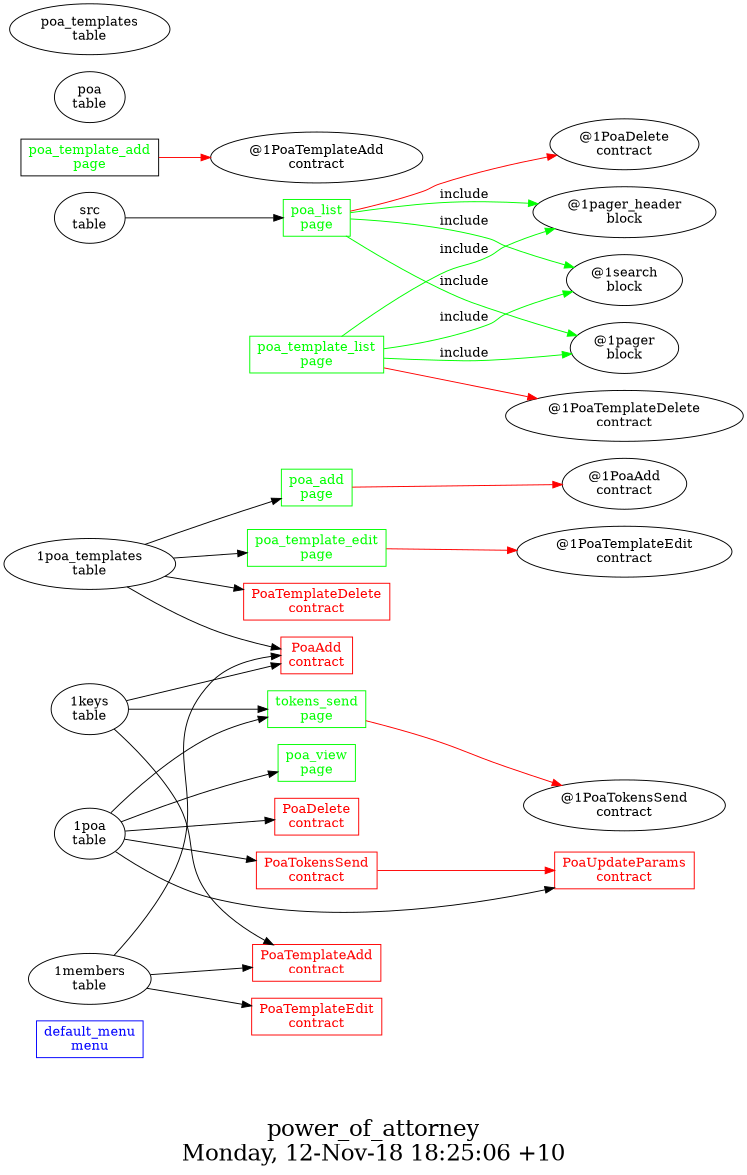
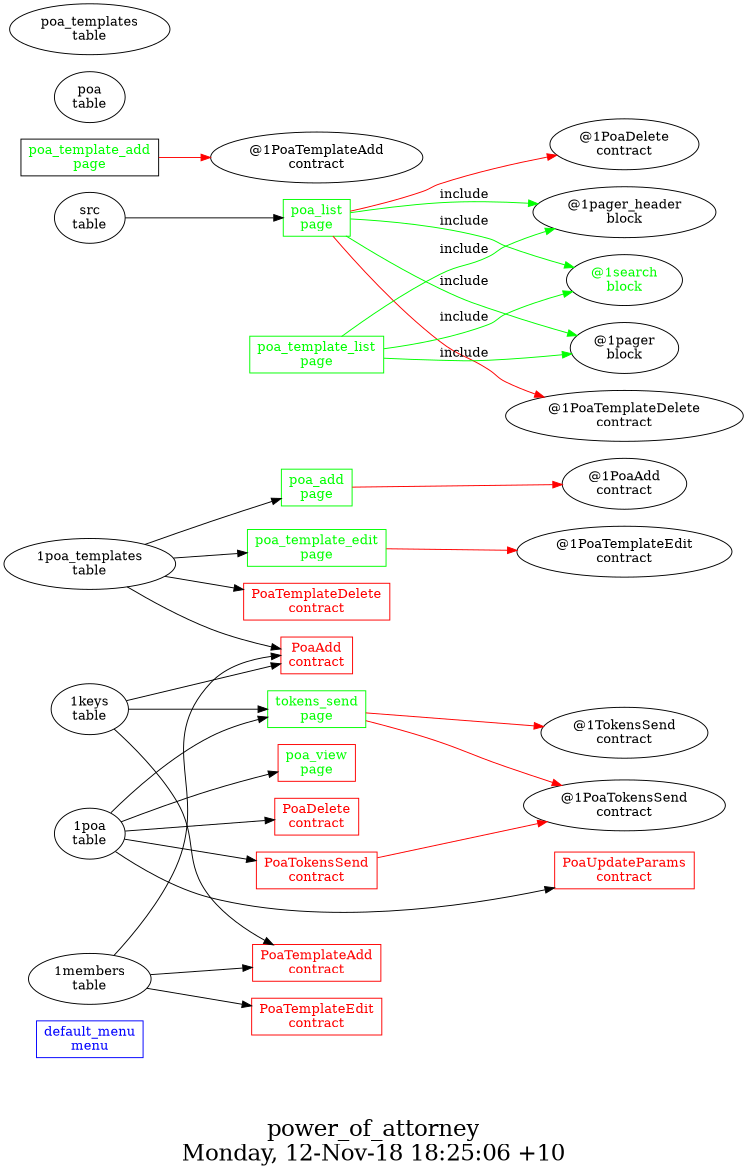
node "@1search block": fontcolor black -> green
edge "poa_template_list page" -> "@1PoaTemplateDelete contract": now "poa_list page" -> "@1PoaTemplateDelete contract"
node "@1TokensSend contract": added
node "poa_view page": color green -> red
edge "PoaTokensSend contract" -> "PoaUpdateParams contract": now "PoaTokensSend contract" -> "@1PoaTokensSend contract"
